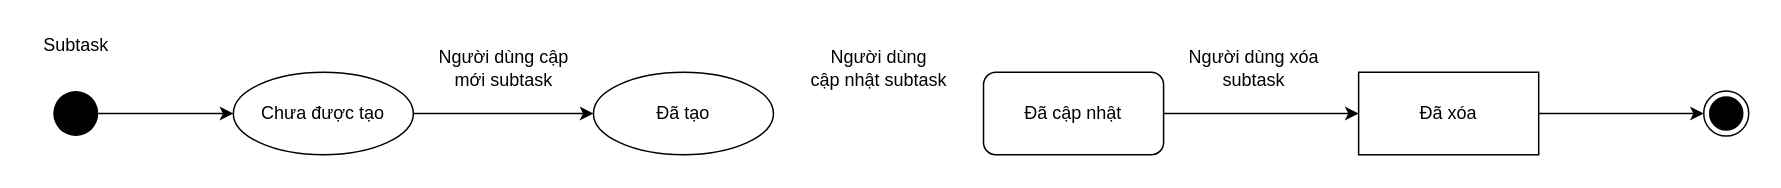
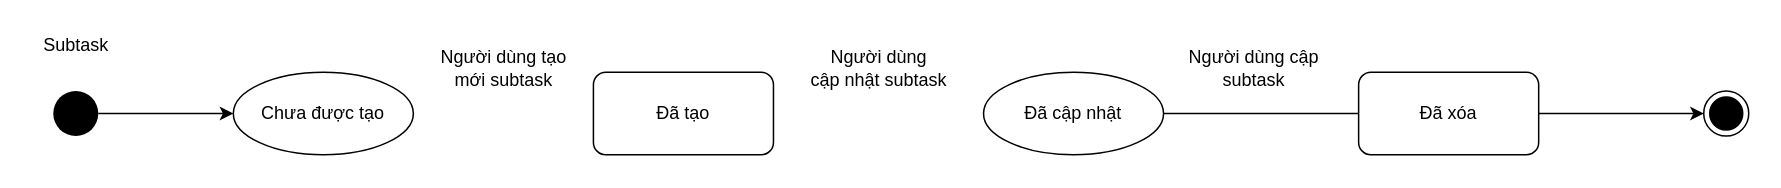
node "Người dùng cập mới subtask": label "Người dùng cập mới subtask" -> "Người dùng tạo mới subtask"
node "Người dùng xóa subtask": label "Người dùng xóa subtask" -> "Người dùng cập subtask"
edge "Chưa được tạo" -> "Đã tạo": removed
node "Đã tạo": shape ellipse -> rounded rectangle
node "Đã cập nhật": shape rounded rectangle -> ellipse
edge "Đã cập nhật" -> "Đã xóa": arrowhead classic -> none
node "Đã xóa": shape rectangle -> rounded rectangle
